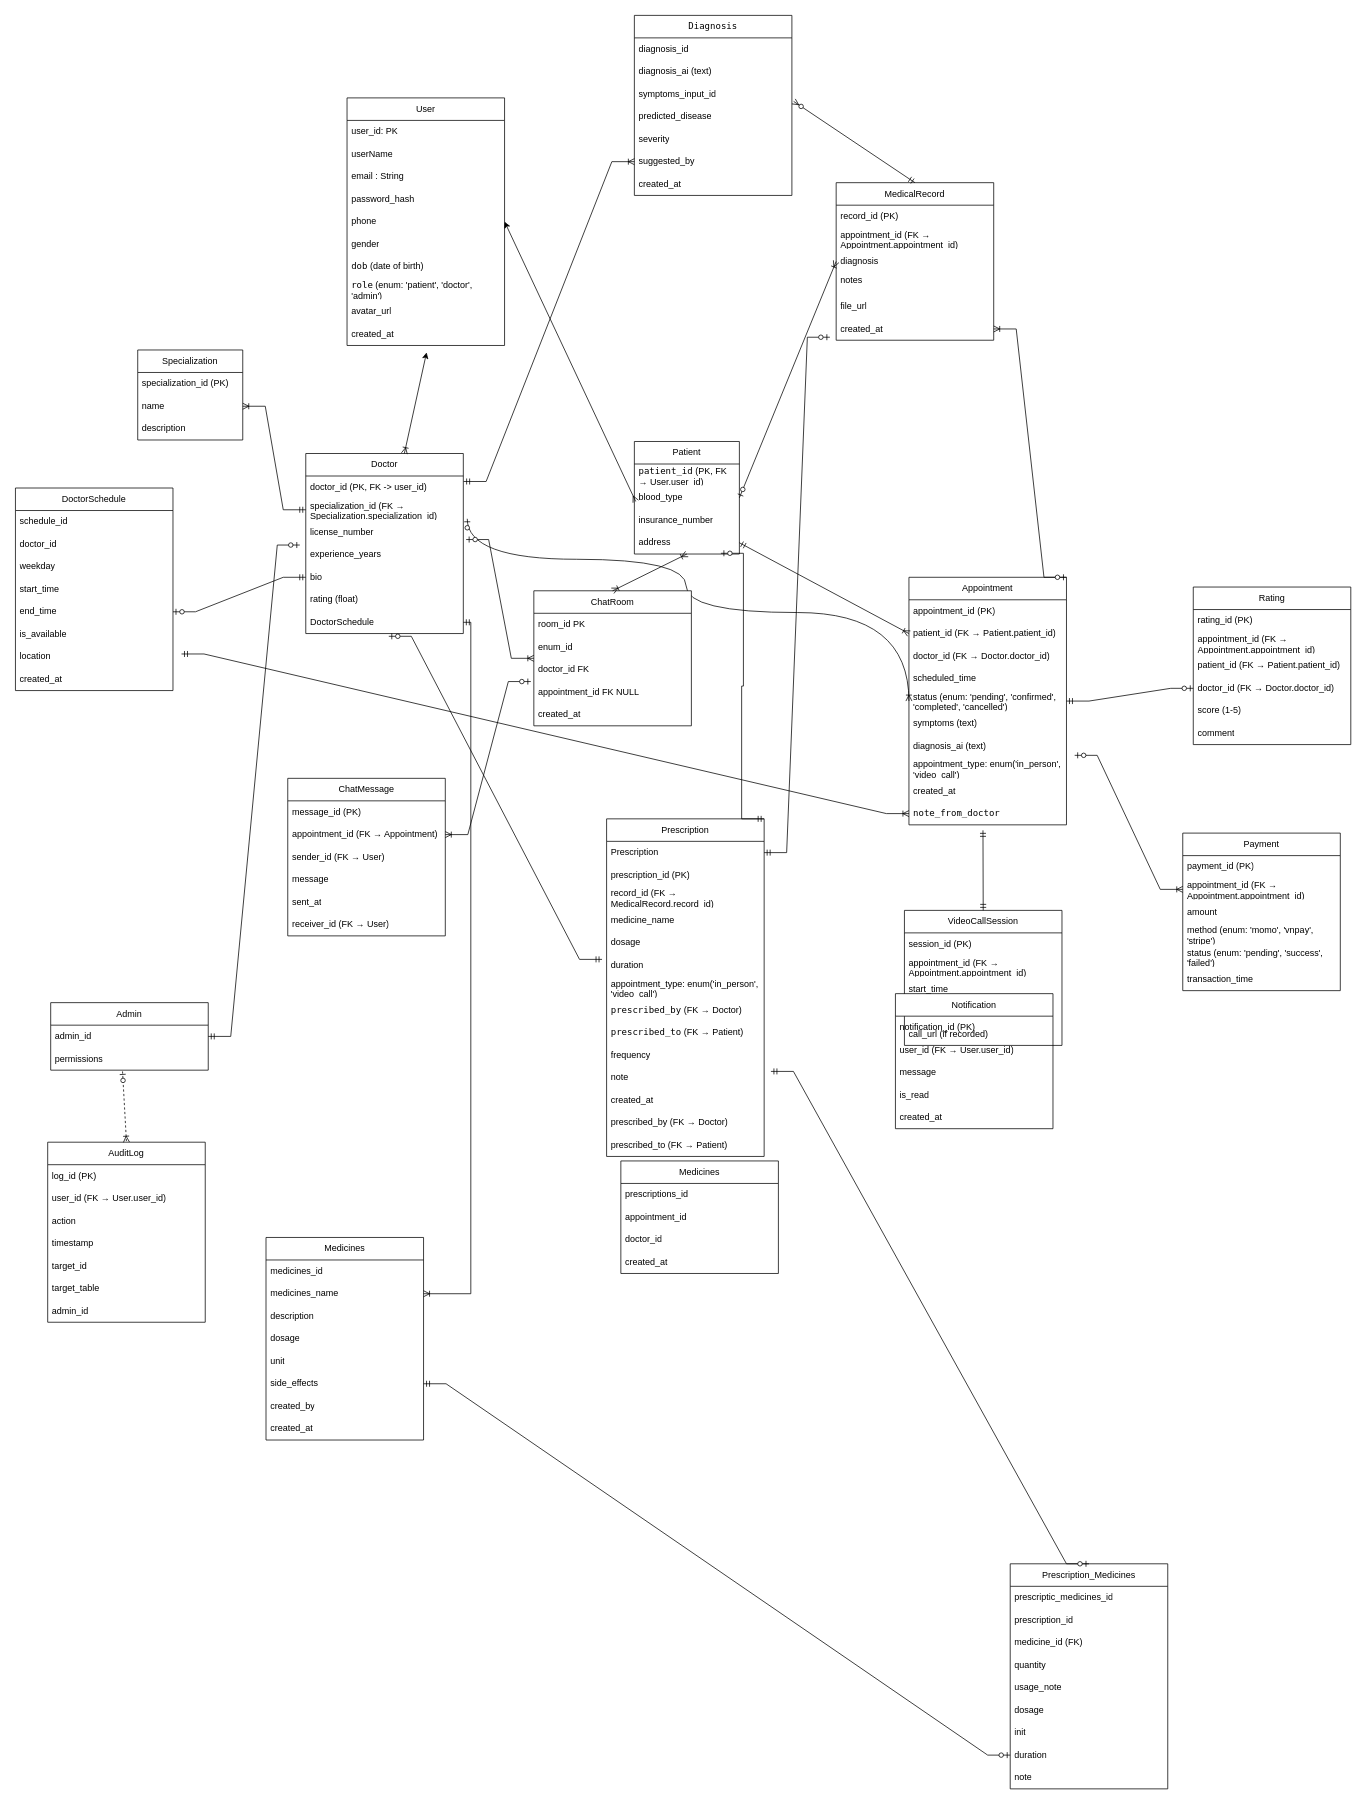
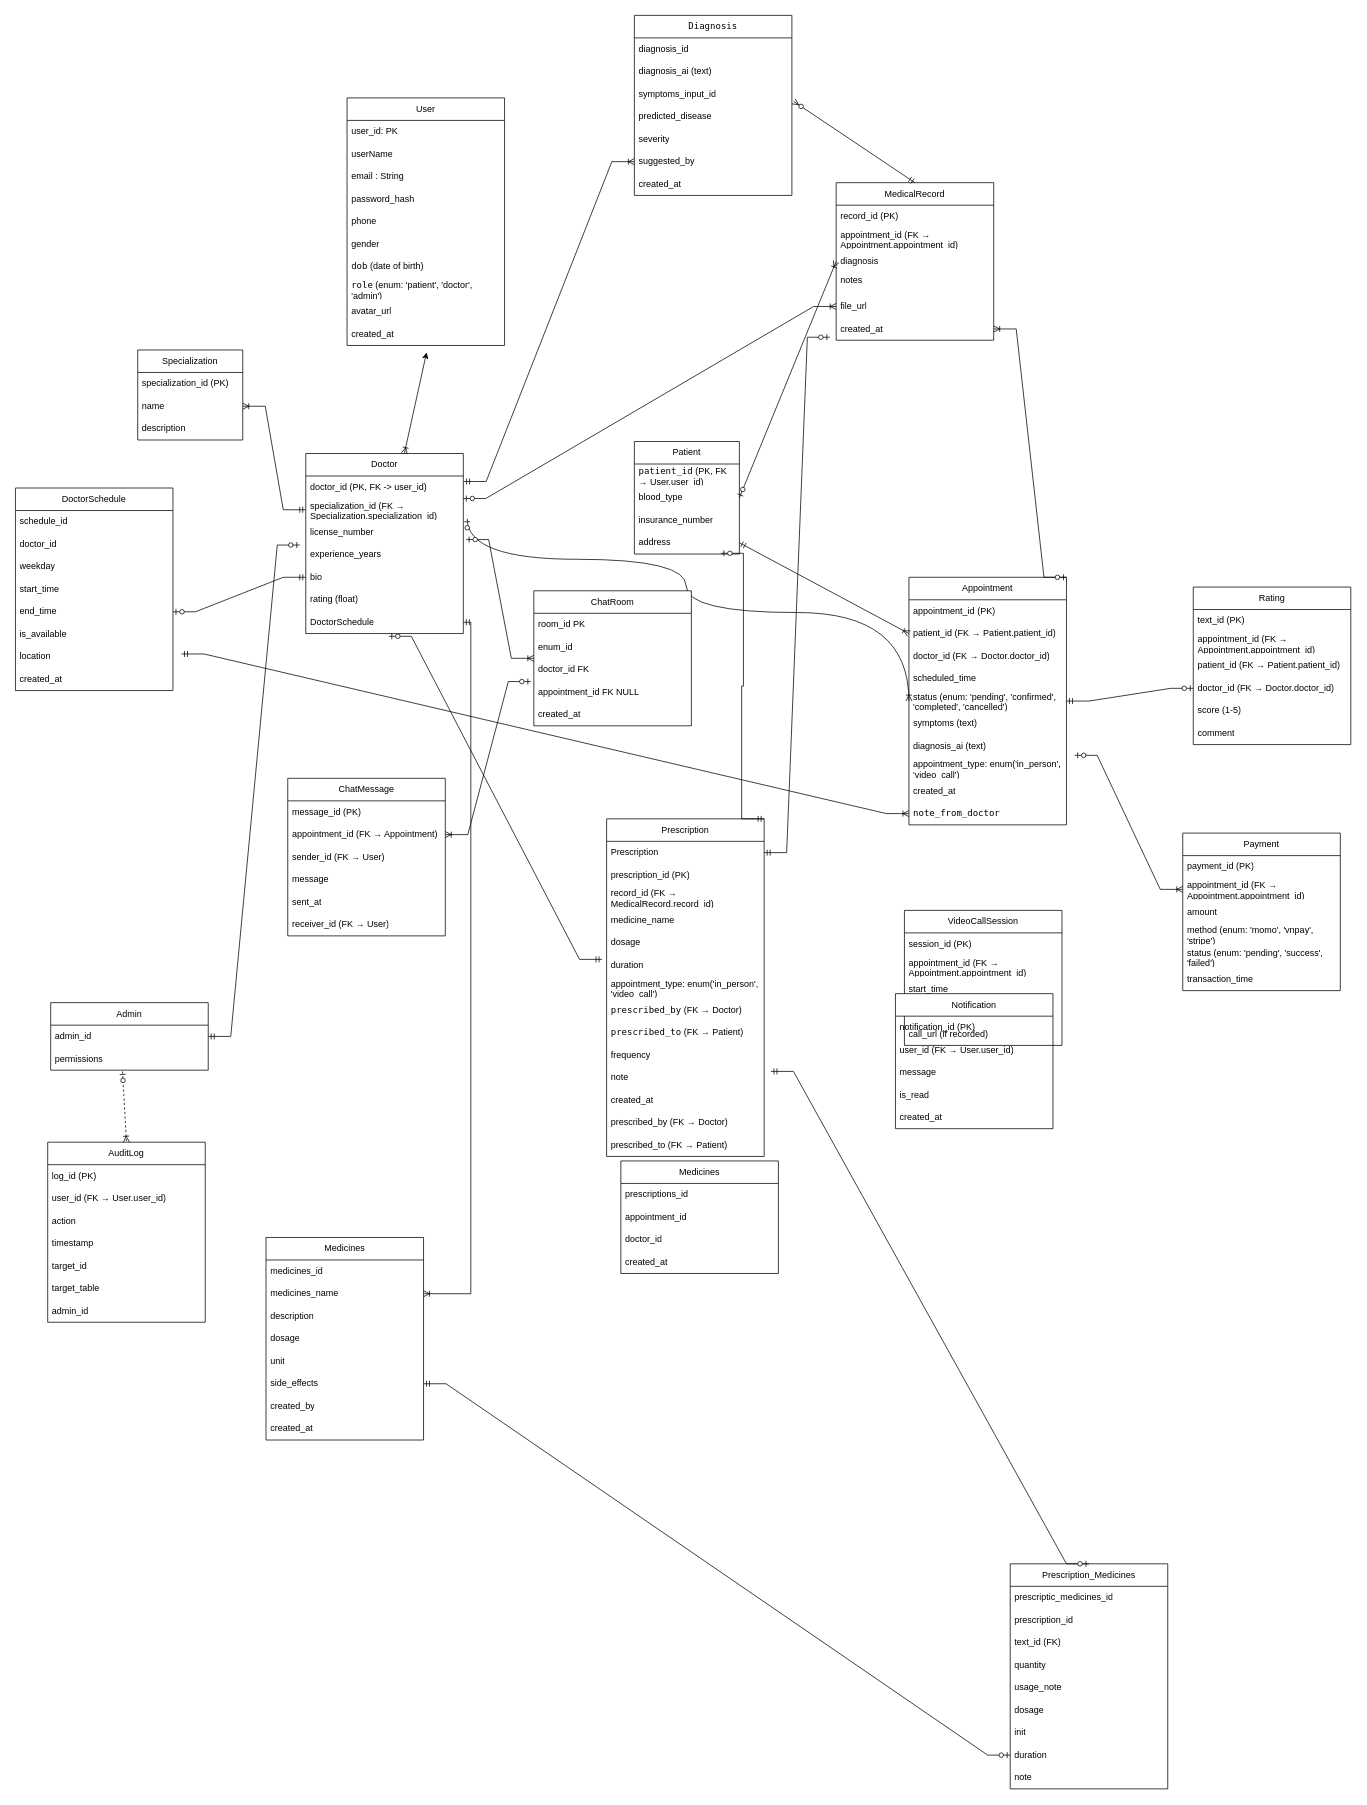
edge "phone" -- "insurance_number": removed
edge "file_url" -- "Doctor": added
edge "Patient" -- "ChatRoom": removed
node "rating_id (PK)": label "rating_id (PK)" -> "text_id (PK)"
edge "note_from_doctor" -- "VideoCallSession": removed
node "medicine_id (FK)": label "medicine_id (FK)" -> "text_id (FK)"
